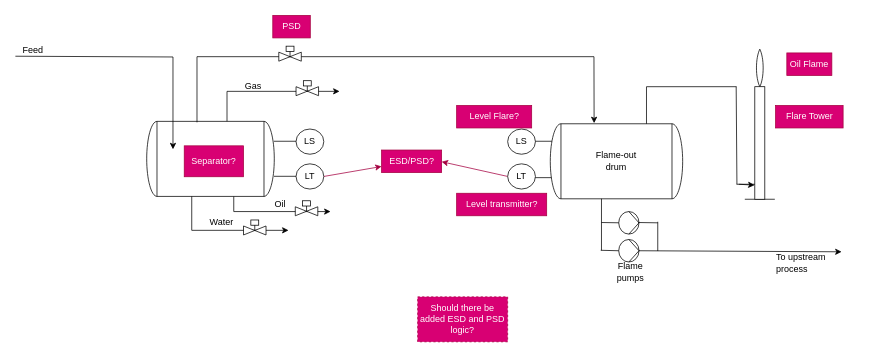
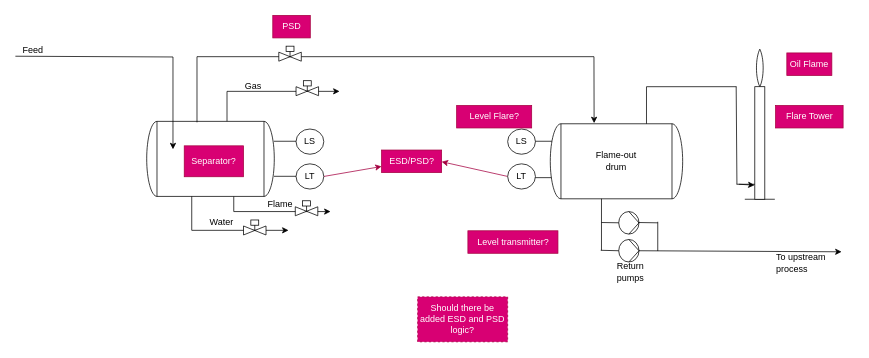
node "Oil": label "Oil" -> "Flame"
node "Level transmitter?": moved (501, 204) -> (513, 242)
node "Flame pumps": label "Flame pumps" -> "Return pumps"
